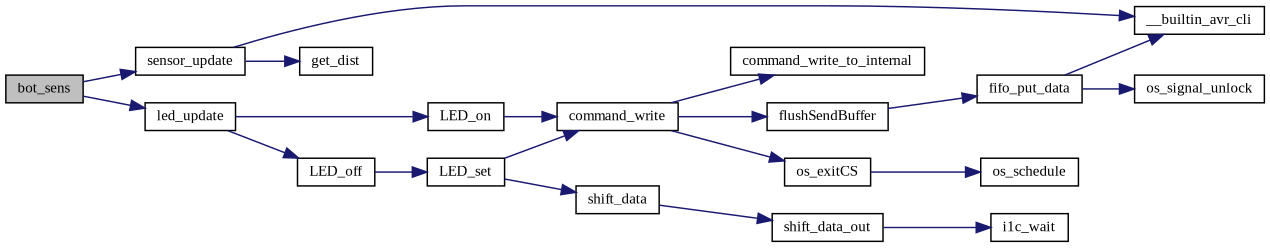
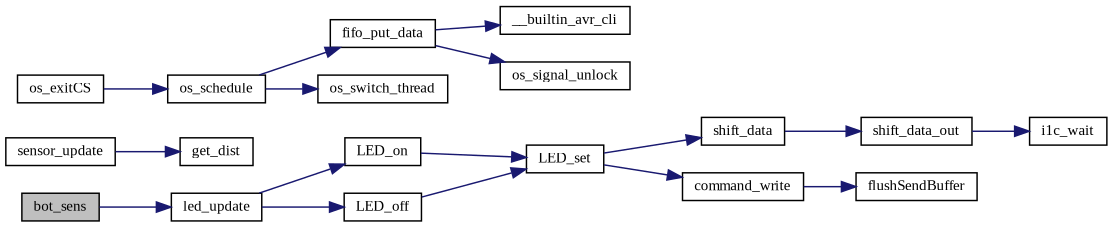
edge "sensor_update" -> "__builtin_avr_cli": removed
node "command_write_to_internal": removed
edge "bot_sens" -> "sensor_update": removed
node "os_switch_thread": added
edge "flushSendBuffer" -> "fifo_put_data": now "os_schedule" -> "fifo_put_data"
edge "LED_on" -> "command_write": now "LED_on" -> "LED_set"
edge "command_write" -> "os_exitCS": removed
